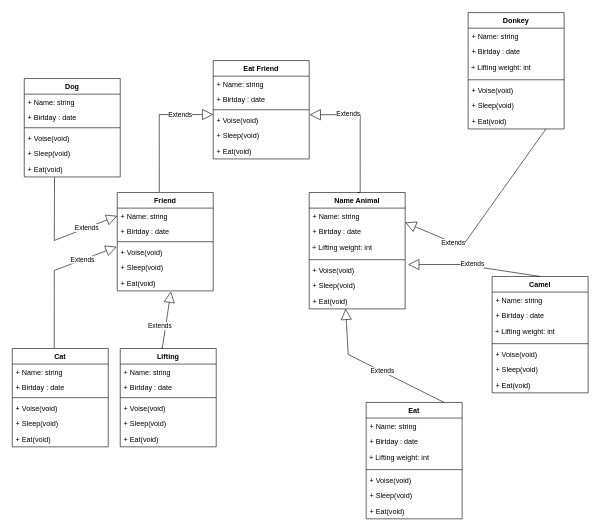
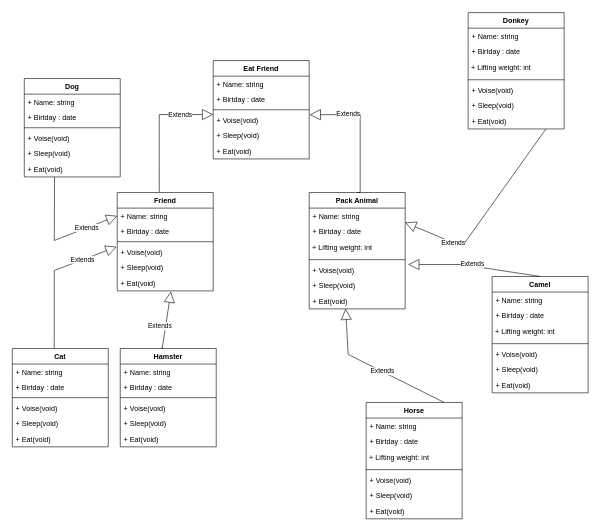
node "Name Animal": label "Name Animal" -> "Pack Animal"
node "Lifting": label "Lifting" -> "Hamster"
node "Eat": label "Eat" -> "Horse"
